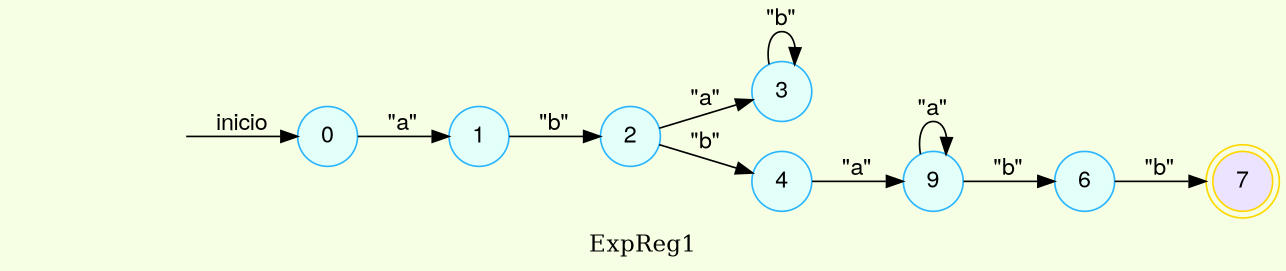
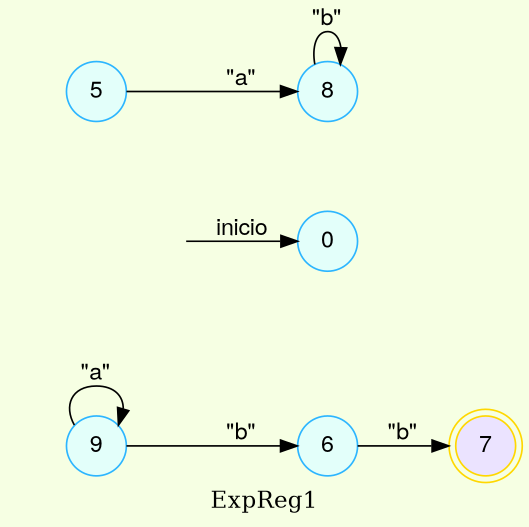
node "3": label "3" -> "8"
node "1": removed
node "2": label "2" -> "5"
node "4": removed
